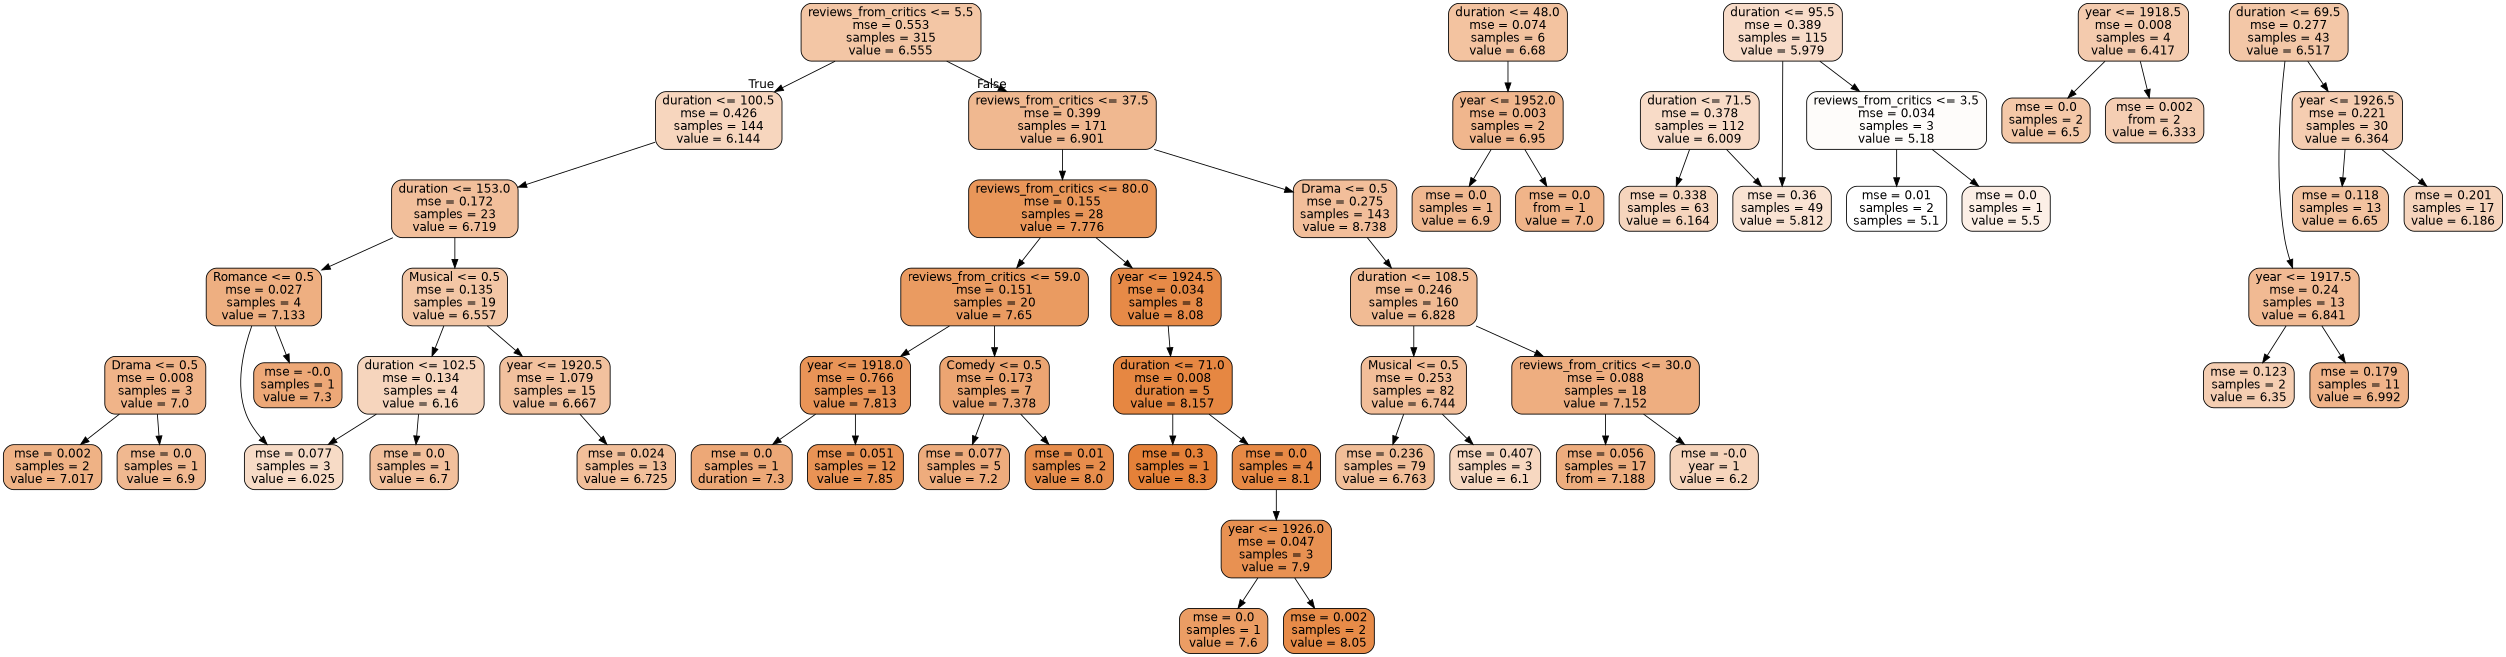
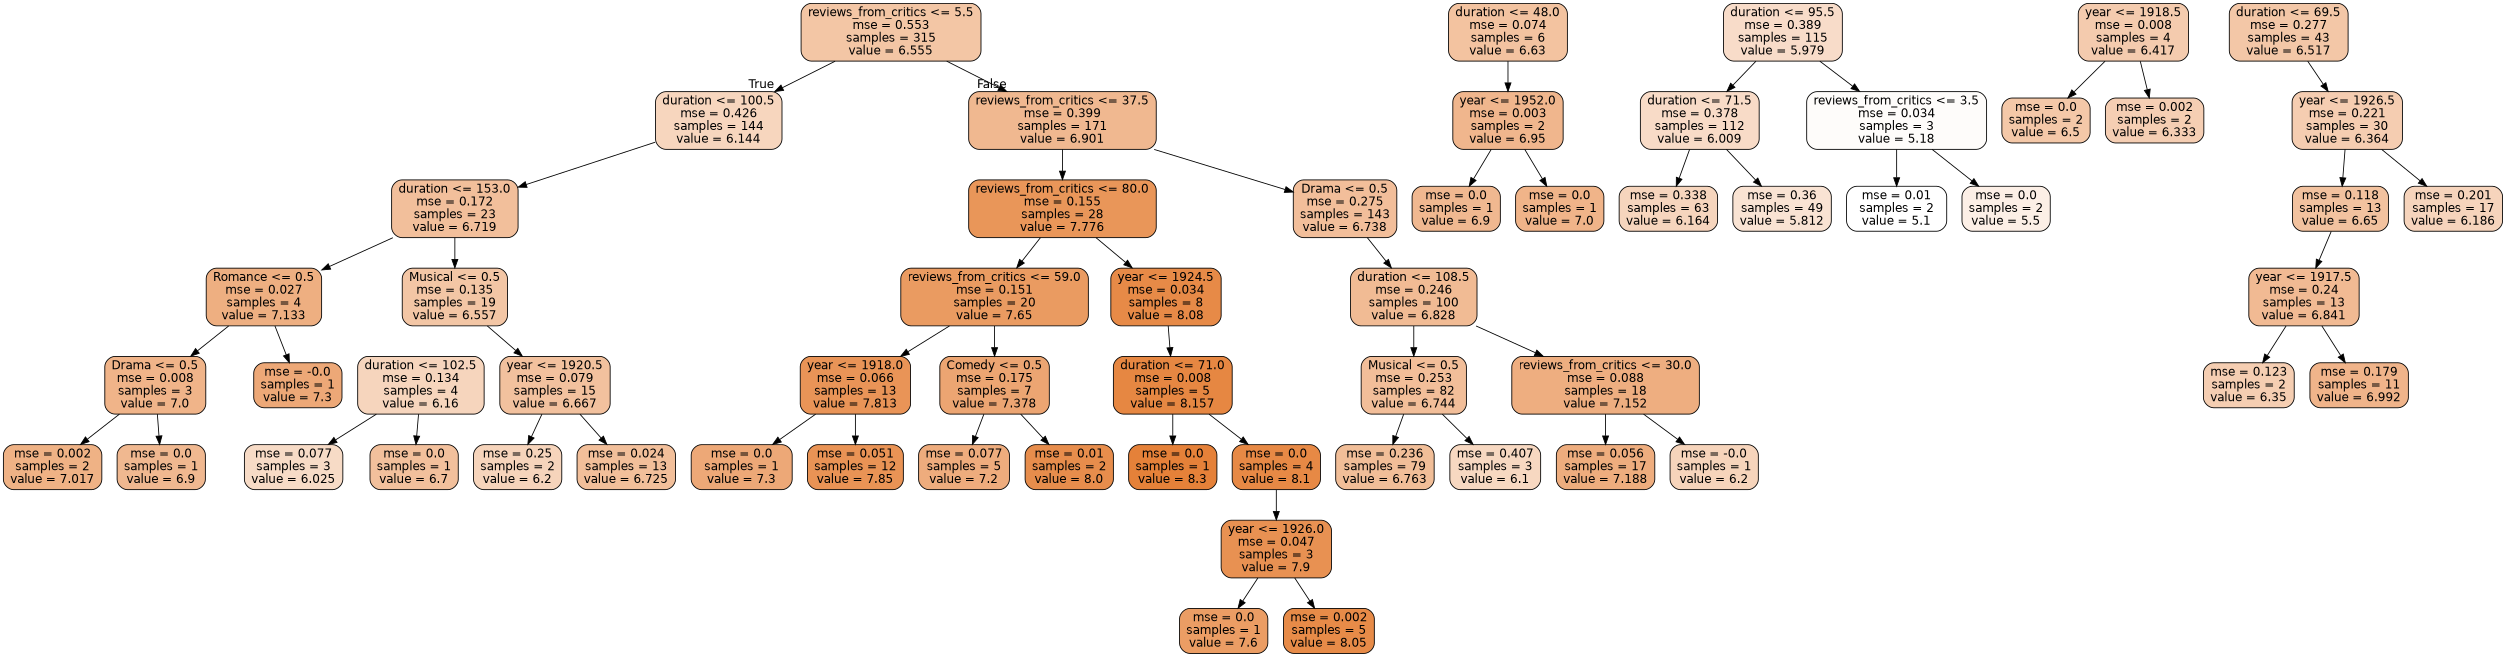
node "duration <= 48.0 mse = 0.074 samples = 6 value = 6.68": label "duration <= 48.0 mse = 0.074 samples = 6 value = 6.68" -> "duration <= 48.0 mse = 0.074 samples = 6 value = 6.63"
edge "duration <= 95.5 mse = 0.389 samples = 115 value = 5.979" -> "mse = 0.36 samples = 49 value = 5.812": now "duration <= 95.5 mse = 0.389 samples = 115 value = 5.979" -> "duration <= 71.5 mse = 0.378 samples = 112 value = 6.009"
node "mse = 0.002 from = 2 value = 6.333": label "mse = 0.002 from = 2 value = 6.333" -> "mse = 0.002 samples = 2 value = 6.333"
edge "duration <= 69.5 mse = 0.277 samples = 43 value = 6.517" -> "year <= 1917.5 mse = 0.24 samples = 13 value = 6.841": now "mse = 0.118 samples = 13 value = 6.65" -> "year <= 1917.5 mse = 0.24 samples = 13 value = 6.841"
node "Drama <= 0.5 mse = 0.275 samples = 143 value = 8.738": label "Drama <= 0.5 mse = 0.275 samples = 143 value = 8.738" -> "Drama <= 0.5 mse = 0.275 samples = 143 value = 6.738"
node "mse = 0.0 from = 1 value = 7.0": label "mse = 0.0 from = 1 value = 7.0" -> "mse = 0.0 samples = 1 value = 7.0"
node "mse = 0.01 samples = 2 samples = 5.1": label "mse = 0.01 samples = 2 samples = 5.1" -> "mse = 0.01 samples = 2 value = 5.1"
node "mse = 0.0 samples = 1 value = 5.5": label "mse = 0.0 samples = 1 value = 5.5" -> "mse = 0.0 samples = 2 value = 5.5"
node "duration <= 108.5 mse = 0.246 samples = 160 value = 6.828": label "duration <= 108.5 mse = 0.246 samples = 160 value = 6.828" -> "duration <= 108.5 mse = 0.246 samples = 100 value = 6.828"
edge "Musical <= 0.5 mse = 0.135 samples = 19 value = 6.557" -> "duration <= 102.5 mse = 0.134 samples = 4 value = 6.16": removed
edge "Romance <= 0.5 mse = 0.027 samples = 4 value = 7.133" -> "mse = 0.077 samples = 3 value = 6.025": now "Romance <= 0.5 mse = 0.027 samples = 4 value = 7.133" -> "Drama <= 0.5 mse = 0.008 samples = 3 value = 7.0"
node "year <= 1920.5 mse = 1.079 samples = 15 value = 6.667": label "year <= 1920.5 mse = 1.079 samples = 15 value = 6.667" -> "year <= 1920.5 mse = 0.079 samples = 15 value = 6.667"
node "year <= 1918.0 mse = 0.766 samples = 13 value = 7.813": label "year <= 1918.0 mse = 0.766 samples = 13 value = 7.813" -> "year <= 1918.0 mse = 0.066 samples = 13 value = 7.813"
node "Comedy <= 0.5 mse = 0.173 samples = 7 value = 7.378": label "Comedy <= 0.5 mse = 0.173 samples = 7 value = 7.378" -> "Comedy <= 0.5 mse = 0.175 samples = 7 value = 7.378"
node "duration <= 71.0 mse = 0.008 duration = 5 value = 8.157": label "duration <= 71.0 mse = 0.008 duration = 5 value = 8.157" -> "duration <= 71.0 mse = 0.008 samples = 5 value = 8.157"
node "mse = 0.25 samples = 2 value = 6.2": added
node "mse = 0.0 samples = 1 duration = 7.3": label "mse = 0.0 samples = 1 duration = 7.3" -> "mse = 0.0 samples = 1 value = 7.3"
node "mse = 0.3 samples = 1 value = 8.3": label "mse = 0.3 samples = 1 value = 8.3" -> "mse = 0.0 samples = 1 value = 8.3"
node "mse = 0.056 samples = 17 from = 7.188": label "mse = 0.056 samples = 17 from = 7.188" -> "mse = 0.056 samples = 17 value = 7.188"
node "mse = -0.0 year = 1 value = 6.2": label "mse = -0.0 year = 1 value = 6.2" -> "mse = -0.0 samples = 1 value = 6.2"
node "mse = 0.002 samples = 2 value = 8.05": label "mse = 0.002 samples = 2 value = 8.05" -> "mse = 0.002 samples = 5 value = 8.05"
